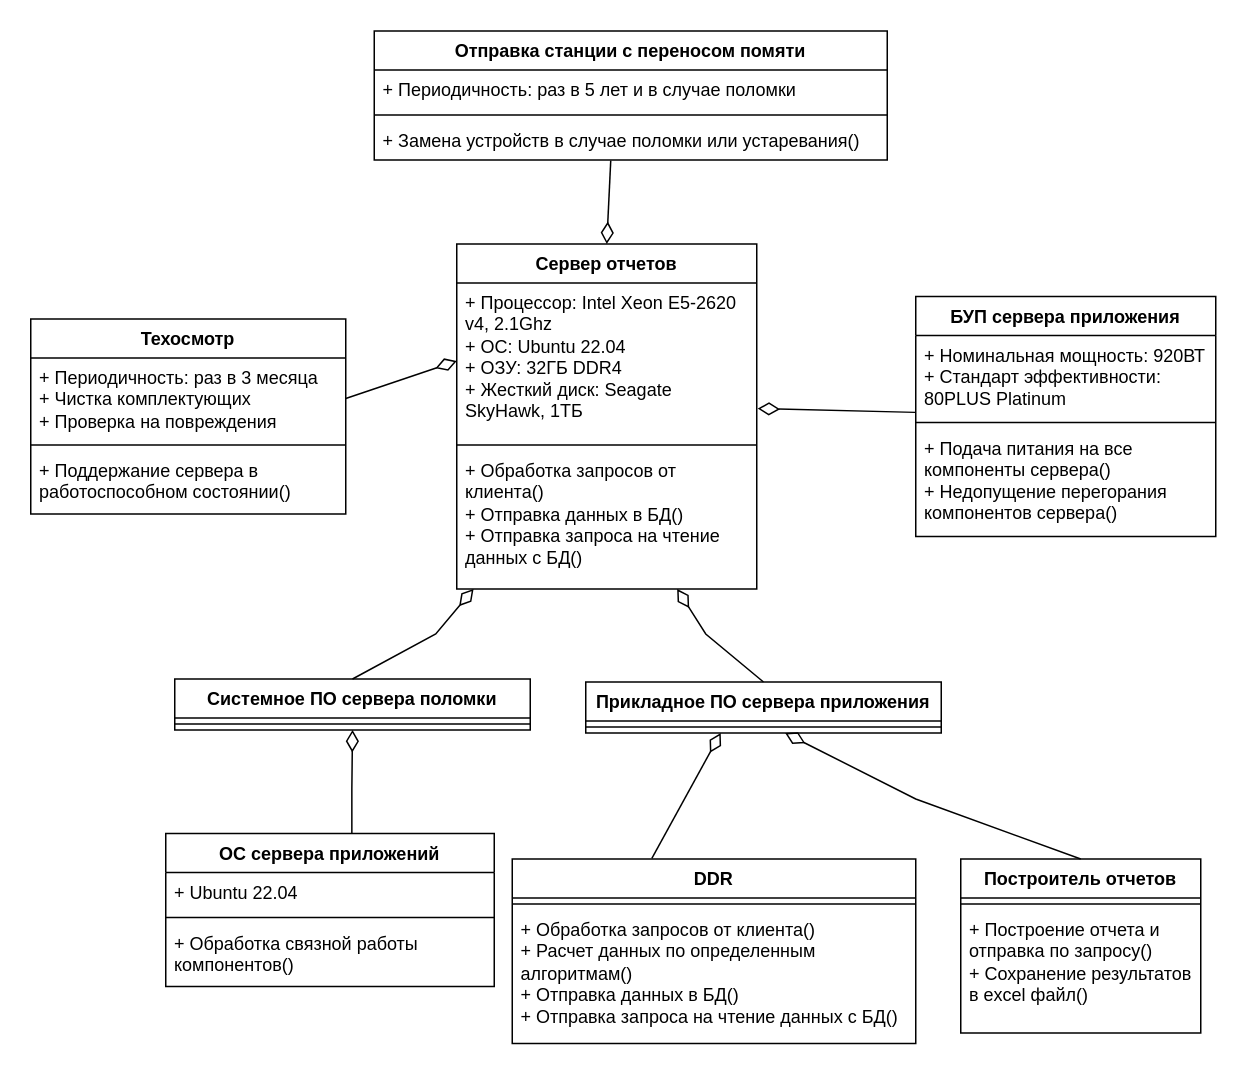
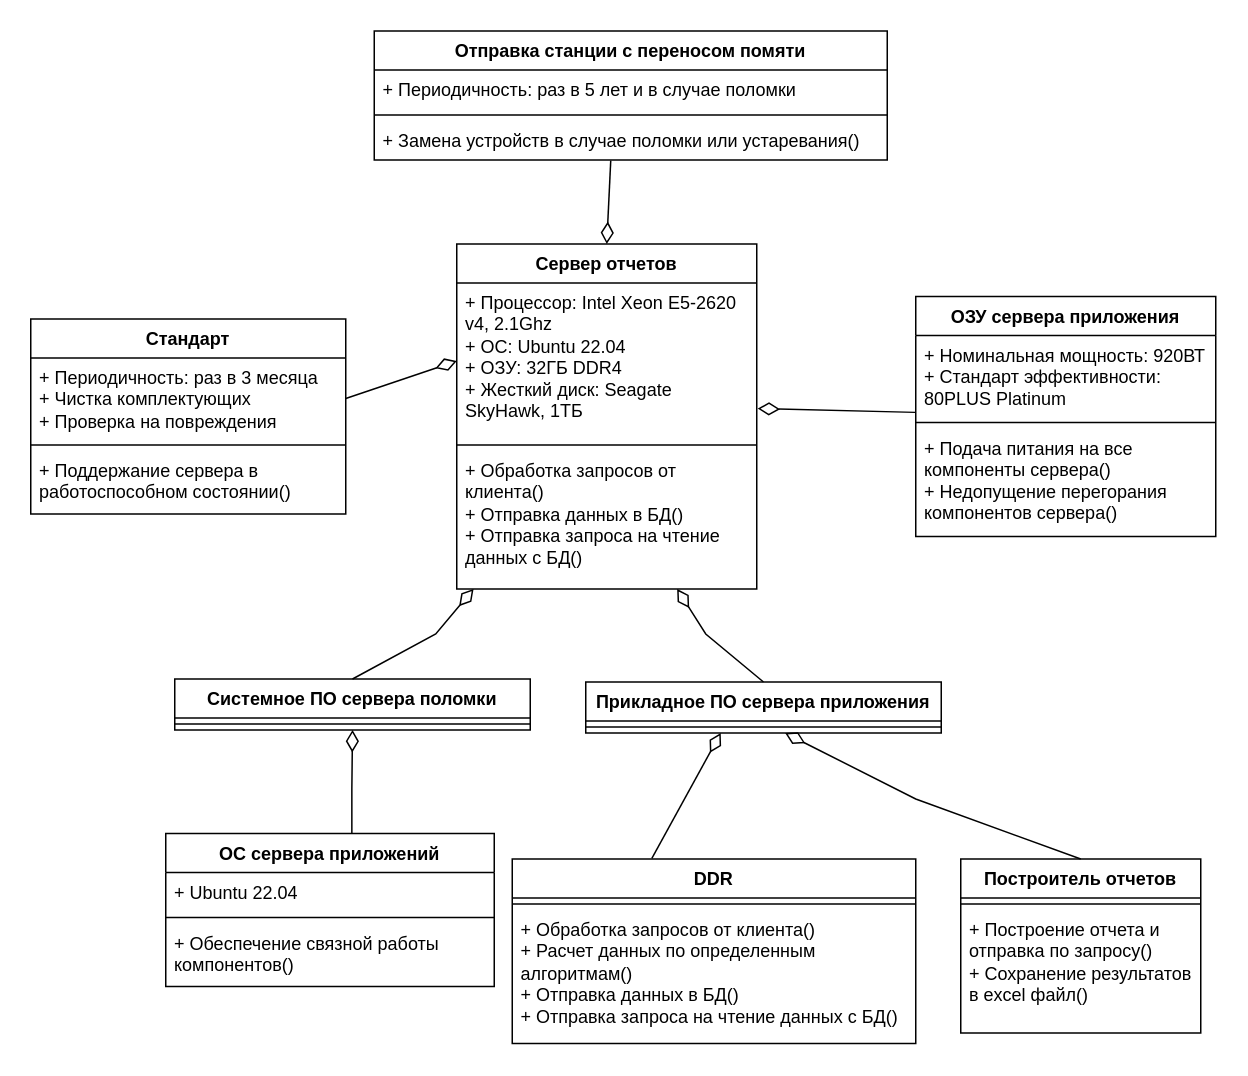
node "БУП сервера приложения": label "БУП сервера приложения" -> "ОЗУ сервера приложения"
node "Техосмотр": label "Техосмотр" -> "Стандарт"
node "+ Обработка связной работы компонентов()": label "+ Обработка связной работы компонентов()" -> "+ Обеспечение связной работы компонентов()"
